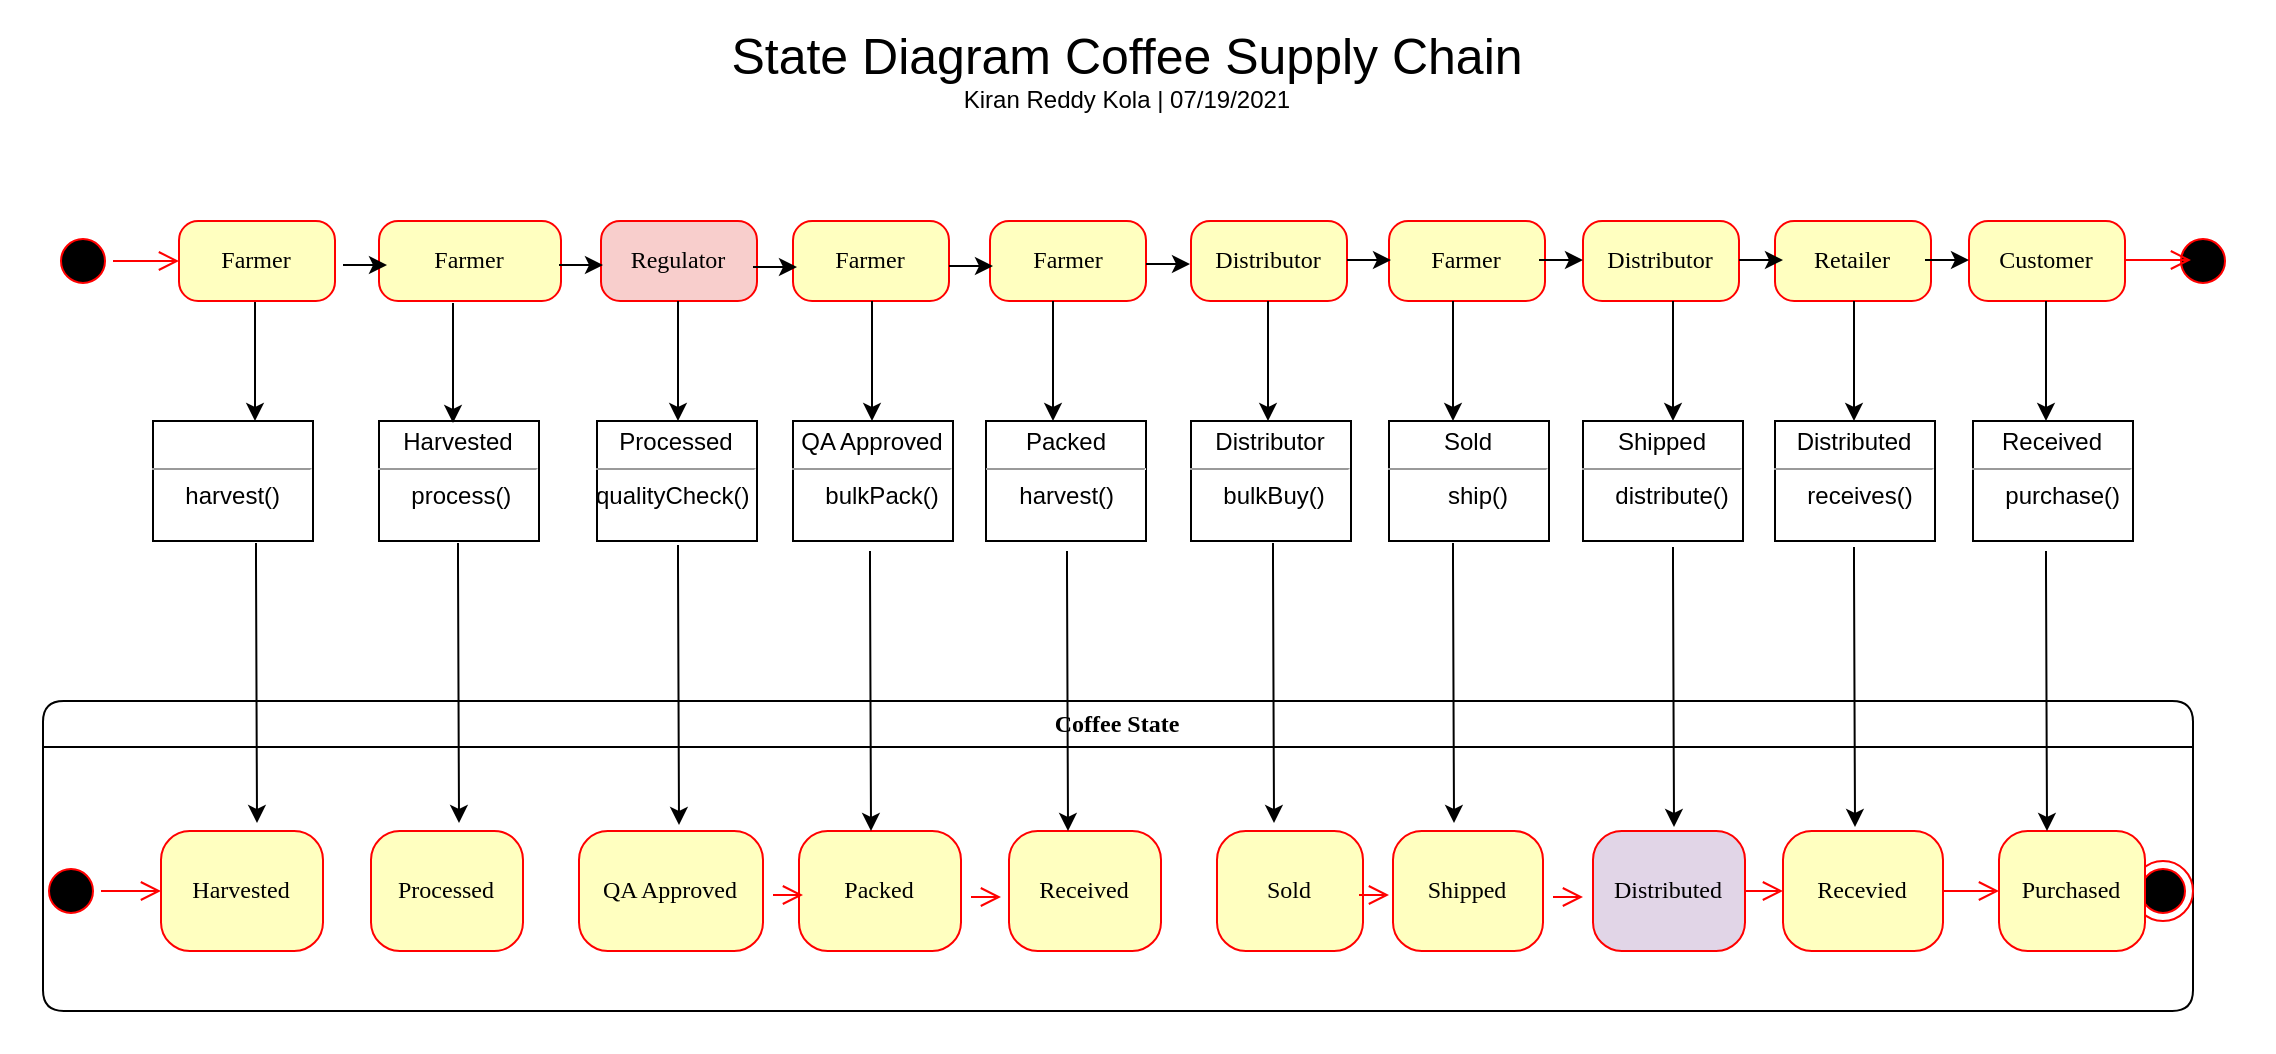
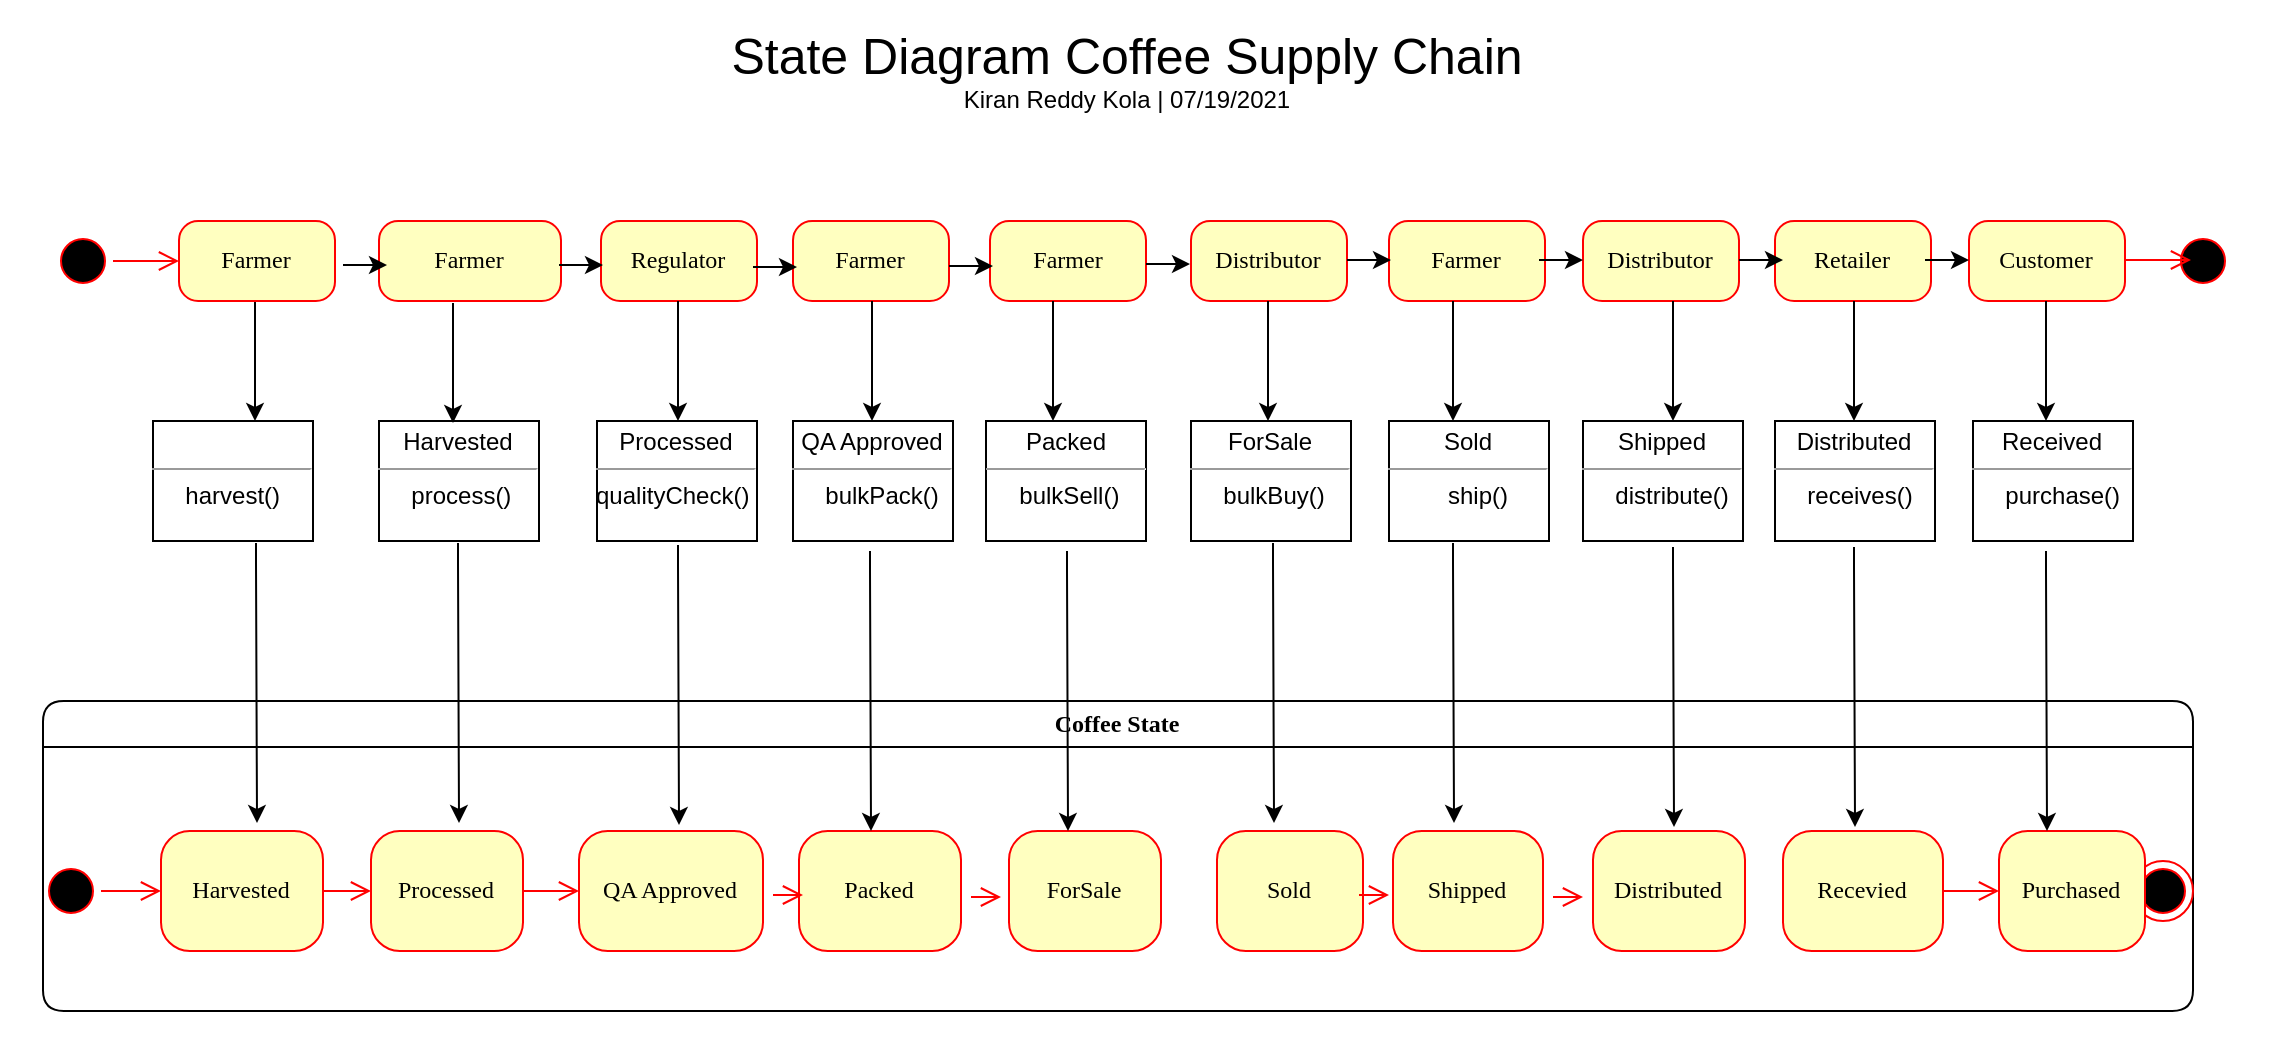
node "Regulator": fillcolor #f8cecc -> #ffffc0
node "Packed harvest()": label "Packed harvest()" -> "Packed bulkSell()"
node "Distributor bulkBuy()": label "Distributor bulkBuy()" -> "ForSale bulkBuy()"
edge "Harvested" -> "Processed": added
edge "Processed" -> "QA Approved": added
node "Received": label "Received" -> "ForSale"
node "Distributed": fillcolor #e1d5e7 -> #ffffc0
edge "Distributed" -> "Recevied": removed
